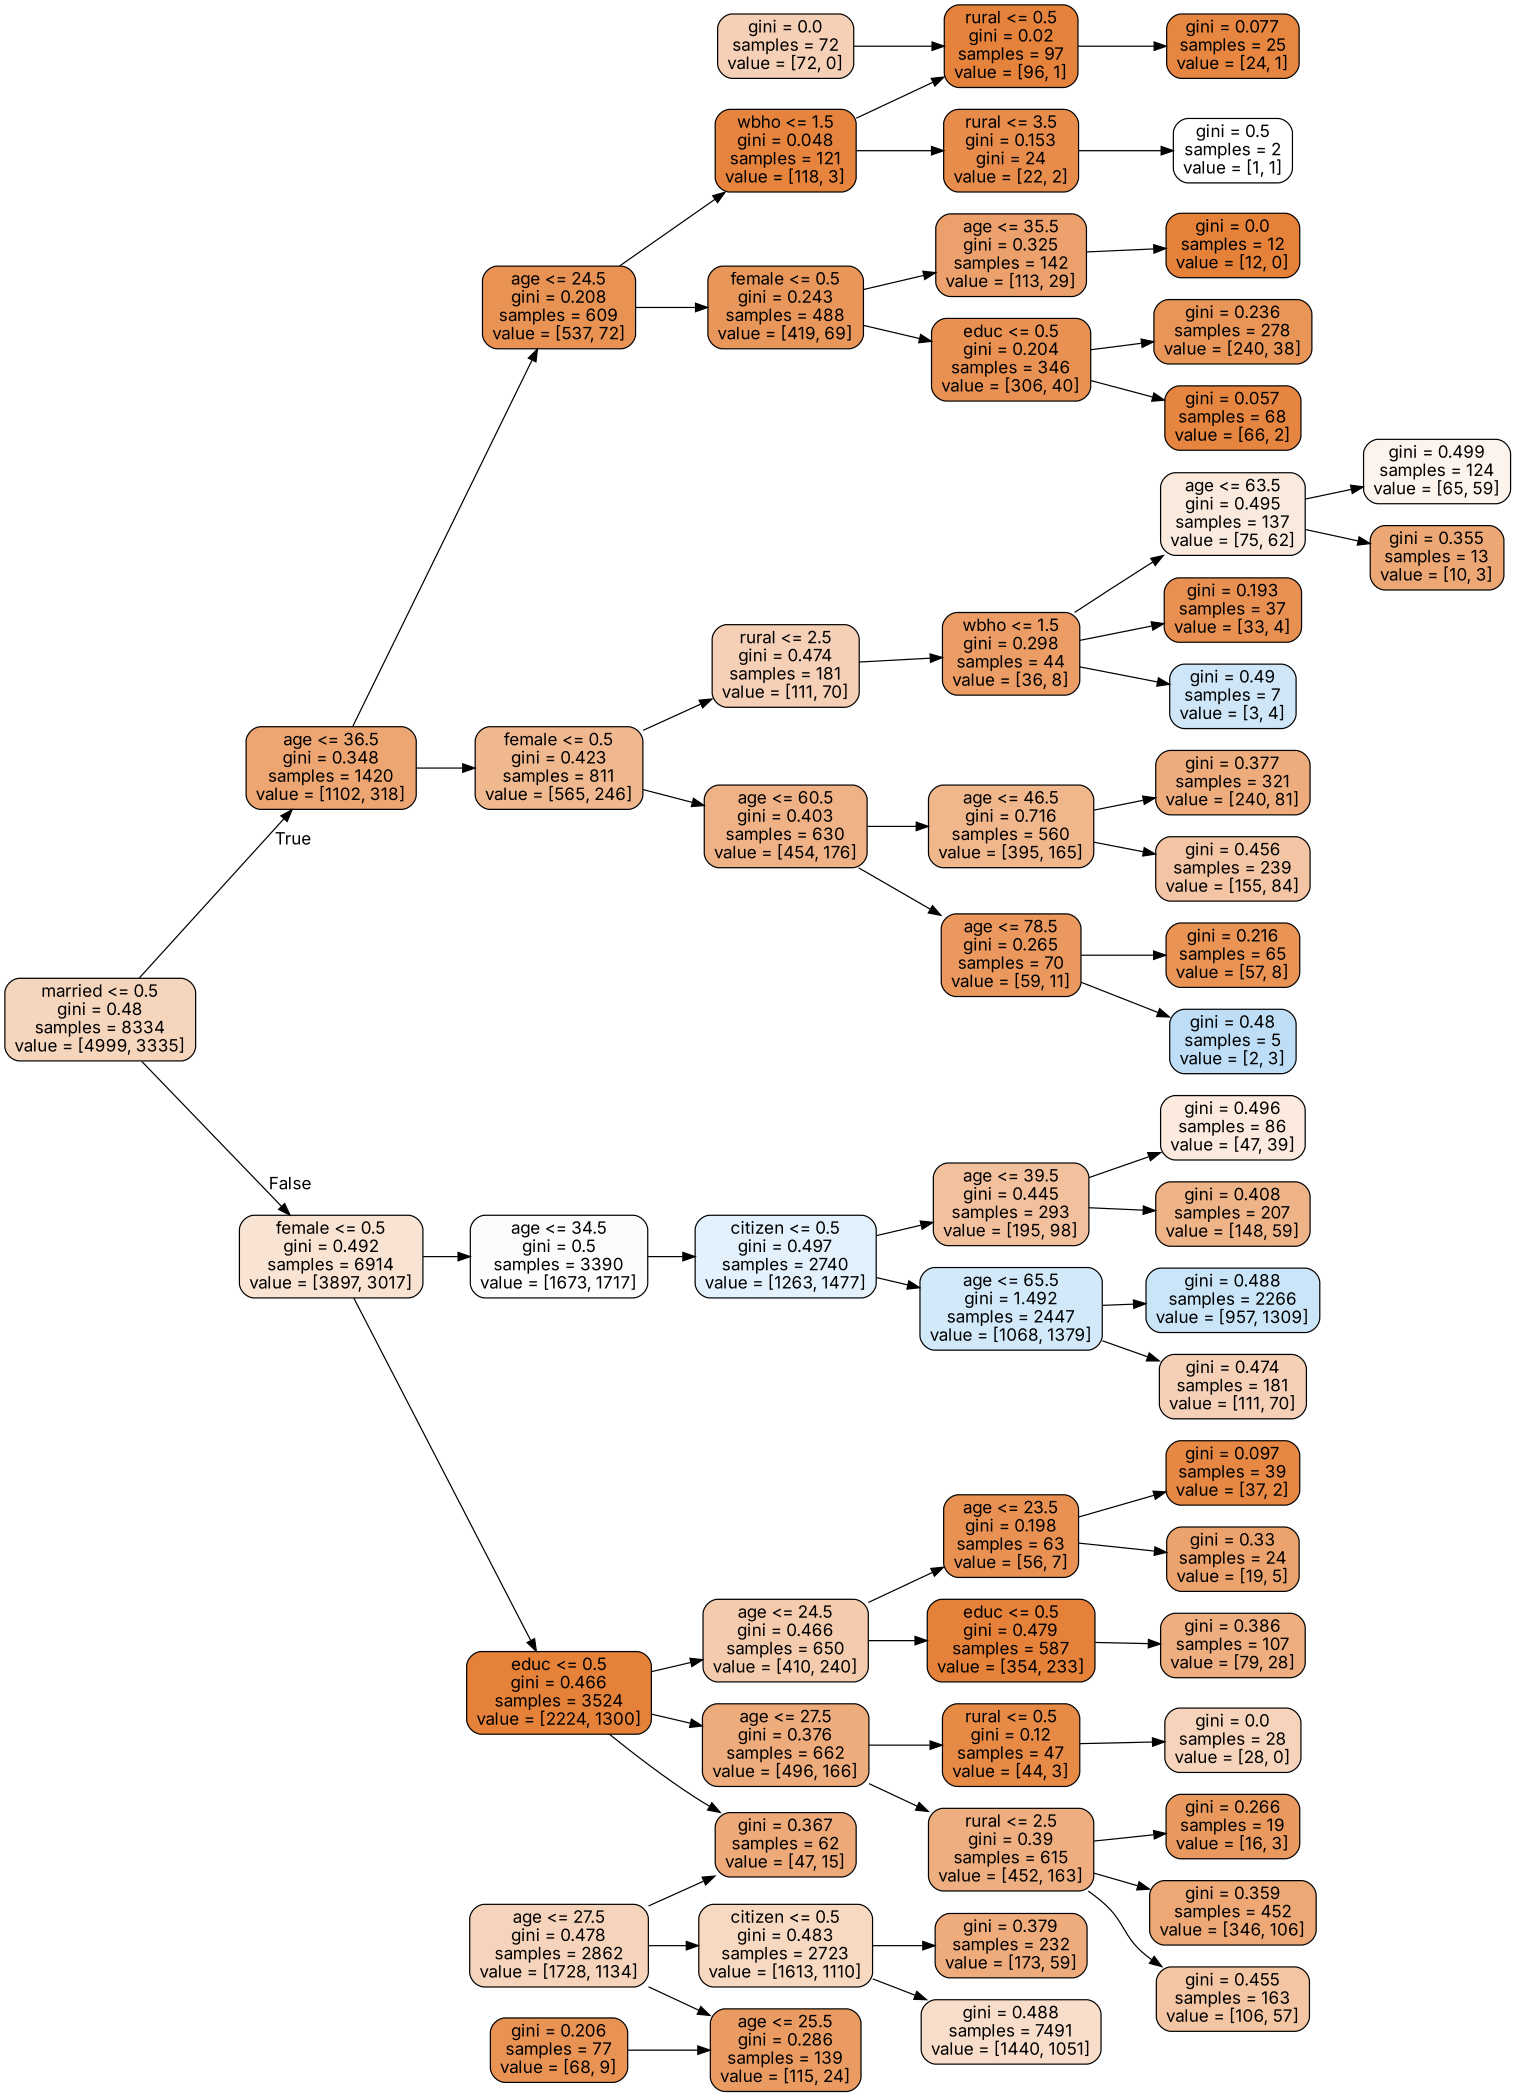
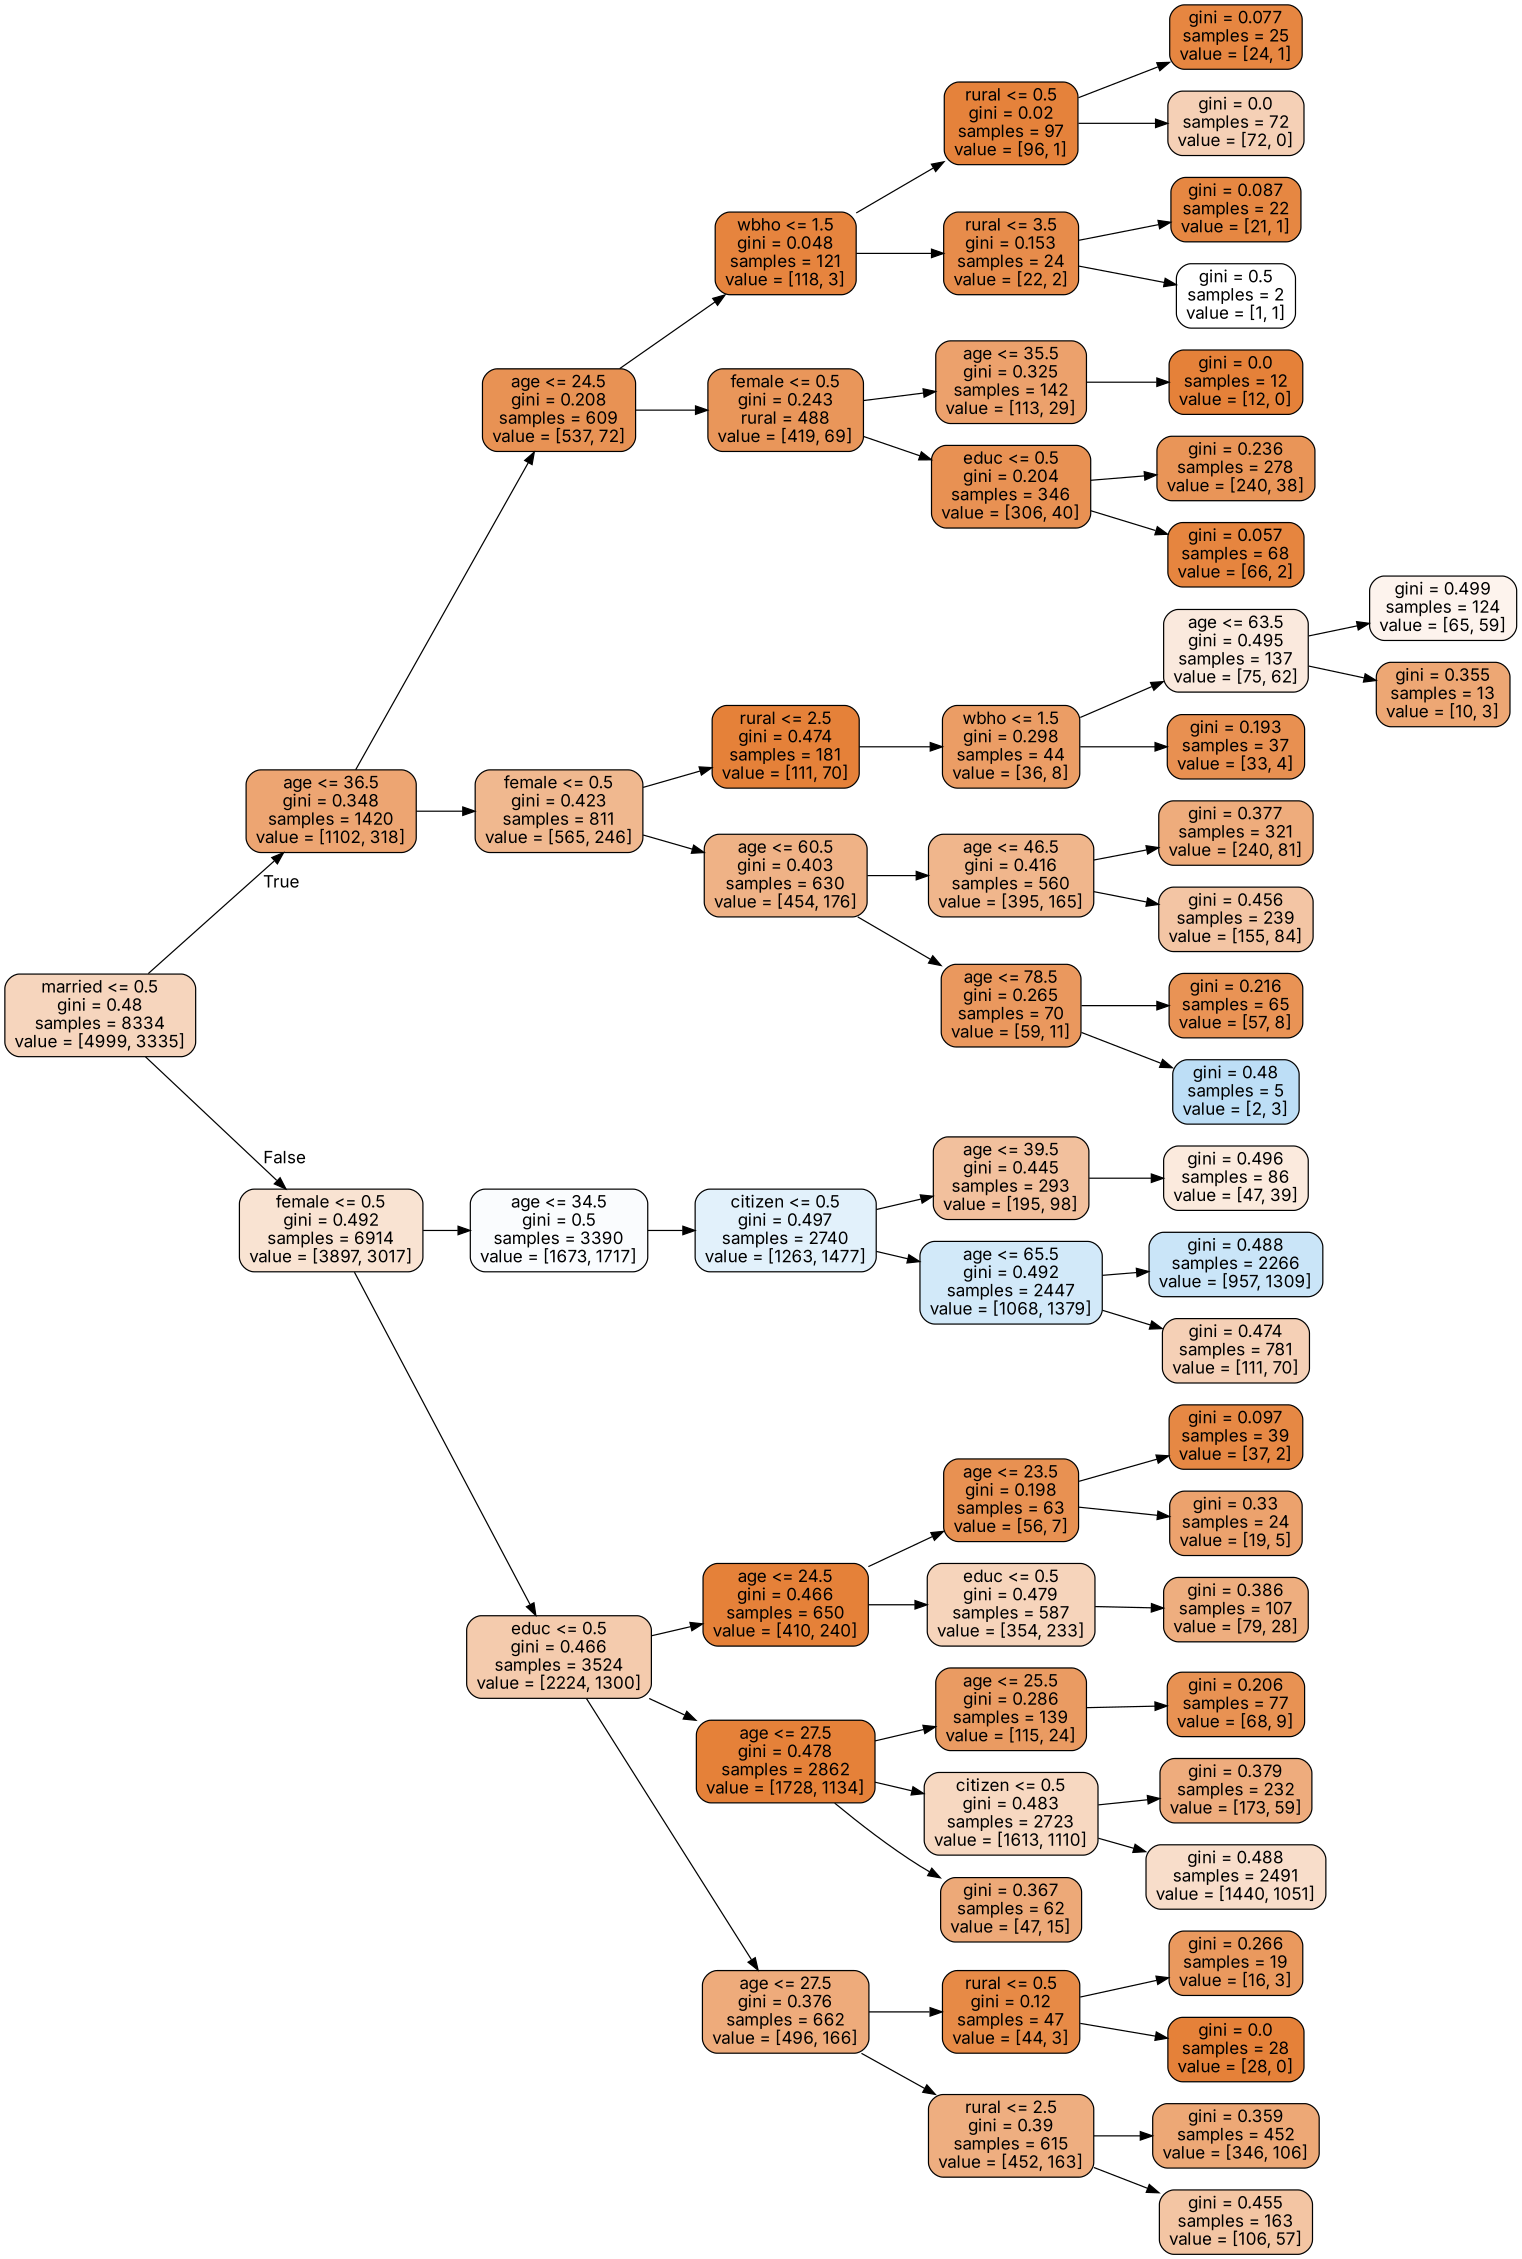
edge "gini = 0.0 samples = 72 value = [72, 0]" -> "rural <= 0.5 gini = 0.02 samples = 97 value = [96, 1]": reversed
node "rural <= 3.5 gini = 0.153 gini = 24 value = [22, 2]": label "rural <= 3.5 gini = 0.153 gini = 24 value = [22, 2]" -> "rural <= 3.5 gini = 0.153 samples = 24 value = [22, 2]"
node "gini = 0.087 samples = 22 value = [21, 1]": added
node "female <= 0.5 gini = 0.243 samples = 488 value = [419, 69]": label "female <= 0.5 gini = 0.243 samples = 488 value = [419, 69]" -> "female <= 0.5 gini = 0.243 rural = 488 value = [419, 69]"
node "rural <= 2.5 gini = 0.474 samples = 181 value = [111, 70]": fillcolor #f5d0b6 -> #e58139
node "gini = 0.49 samples = 7 value = [3, 4]": removed
node "age <= 46.5 gini = 0.716 samples = 560 value = [395, 165]": label "age <= 46.5 gini = 0.716 samples = 560 value = [395, 165]" -> "age <= 46.5 gini = 0.416 samples = 560 value = [395, 165]"
node "gini = 0.408 samples = 207 value = [148, 59]": removed
node "age <= 65.5 gini = 1.492 samples = 2447 value = [1068, 1379]": label "age <= 65.5 gini = 1.492 samples = 2447 value = [1068, 1379]" -> "age <= 65.5 gini = 0.492 samples = 2447 value = [1068, 1379]"
node "gini = 0.474 samples = 181 value = [111, 70]": label "gini = 0.474 samples = 181 value = [111, 70]" -> "gini = 0.474 samples = 781 value = [111, 70]"
node "age <= 24.5 gini = 0.466 samples = 650 value = [410, 240]": fillcolor #f4cbad -> #e58139
node "educ <= 0.5 gini = 0.479 samples = 587 value = [354, 233]": fillcolor #e58139 -> #f6d4bb
node "educ <= 0.5 gini = 0.466 samples = 3524 value = [2224, 1300]": fillcolor #e58139 -> #f4cbad
node "gini = 0.0 samples = 28 value = [28, 0]": fillcolor #f6d4bb -> #e58139
edge "educ <= 0.5 gini = 0.466 samples = 3524 value = [2224, 1300]" -> "gini = 0.367 samples = 62 value = [47, 15]": now "educ <= 0.5 gini = 0.466 samples = 3524 value = [2224, 1300]" -> "age <= 27.5 gini = 0.478 samples = 2862 value = [1728, 1134]"
edge "rural <= 2.5 gini = 0.39 samples = 615 value = [452, 163]" -> "gini = 0.266 samples = 19 value = [16, 3]": now "rural <= 0.5 gini = 0.12 samples = 47 value = [44, 3]" -> "gini = 0.266 samples = 19 value = [16, 3]"
node "age <= 27.5 gini = 0.478 samples = 2862 value = [1728, 1134]": fillcolor #f6d4bb -> #e58139
node "gini = 0.488 samples = 7491 value = [1440, 1051]": label "gini = 0.488 samples = 7491 value = [1440, 1051]" -> "gini = 0.488 samples = 2491 value = [1440, 1051]"
edge "gini = 0.206 samples = 77 value = [68, 9]" -> "age <= 25.5 gini = 0.286 samples = 139 value = [115, 24]": reversed
